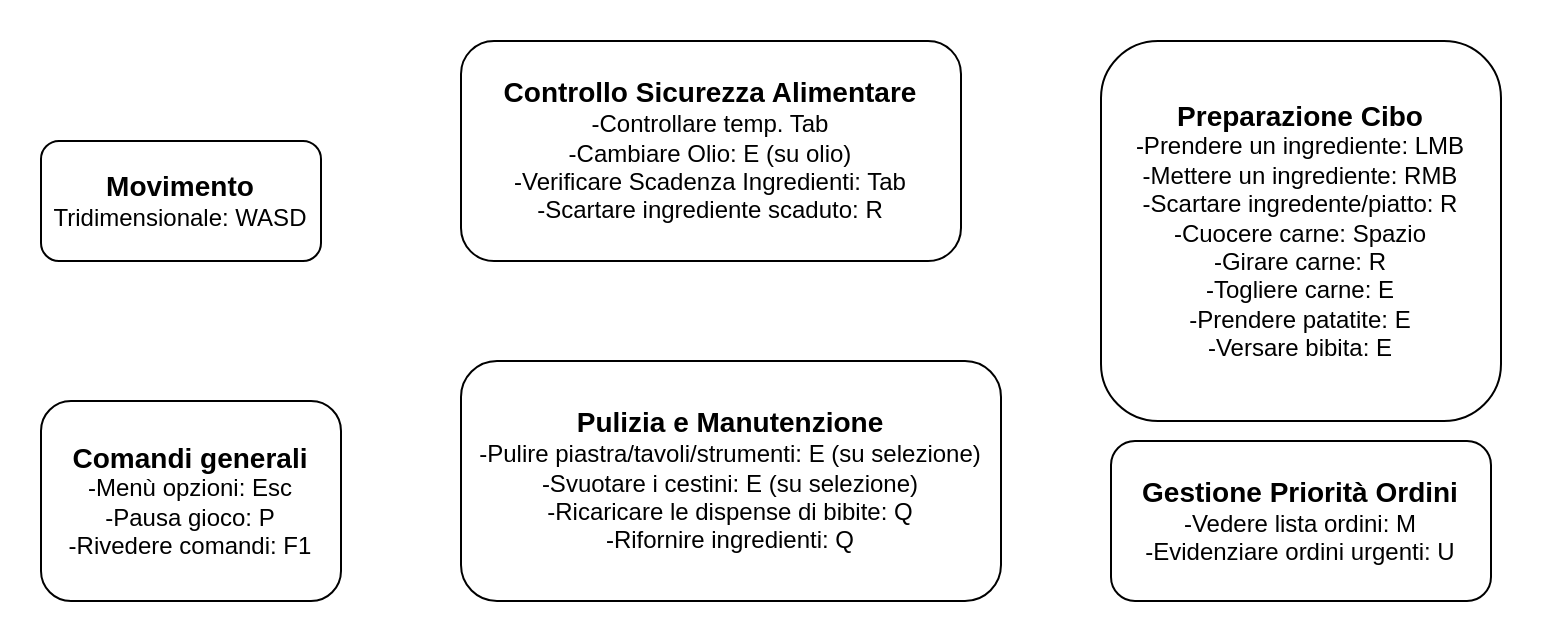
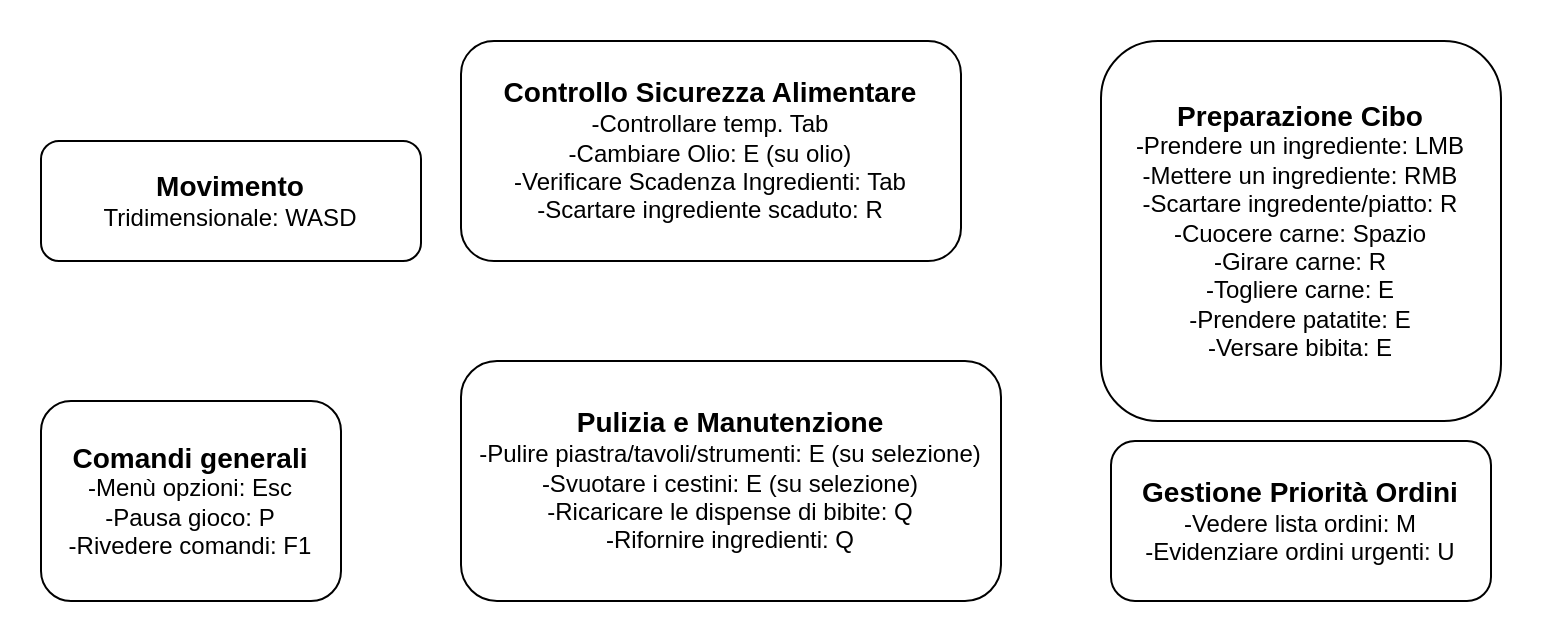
node "Movimento Tridimensionale: WASD": size 280x120 -> 380x120
